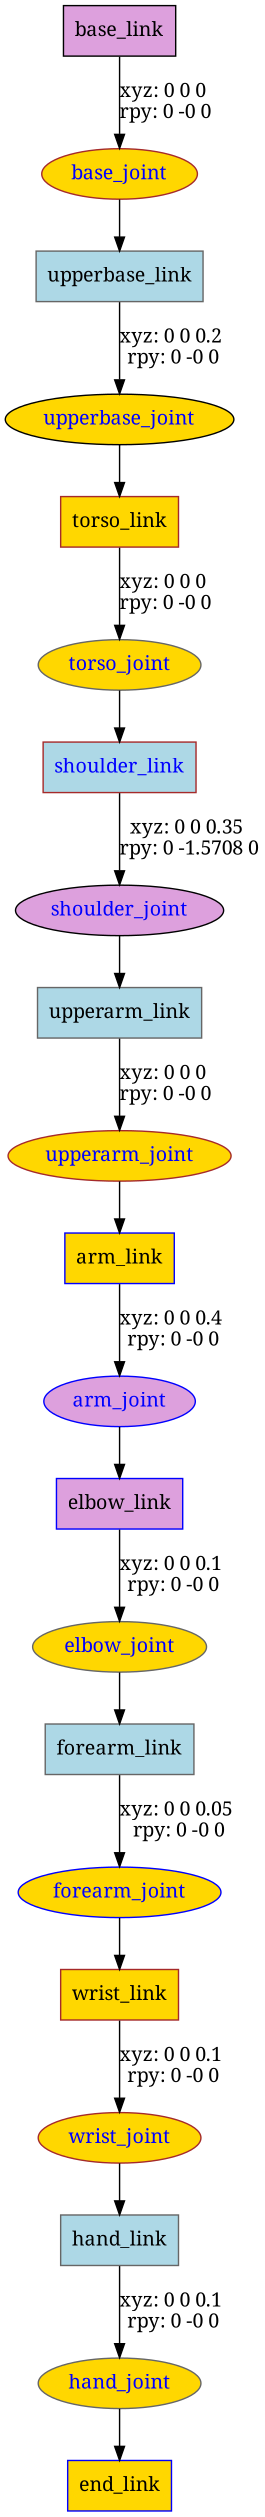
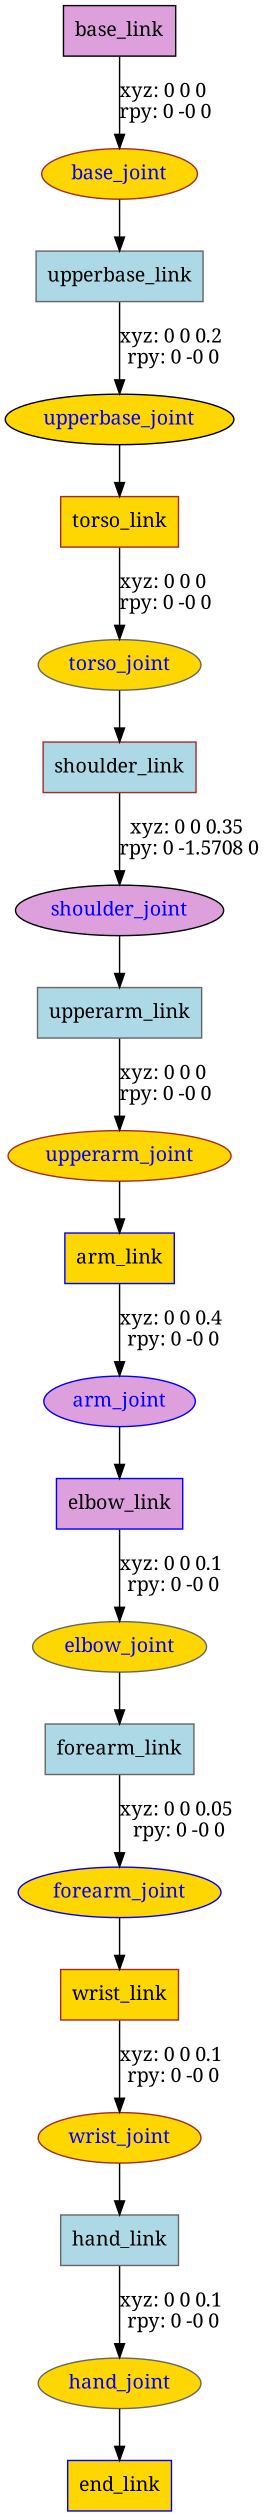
node "shoulder_link": fontcolor blue -> black
